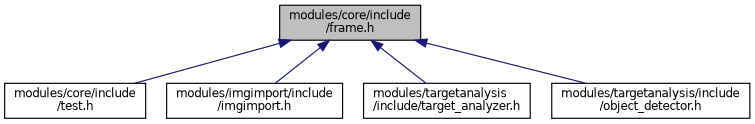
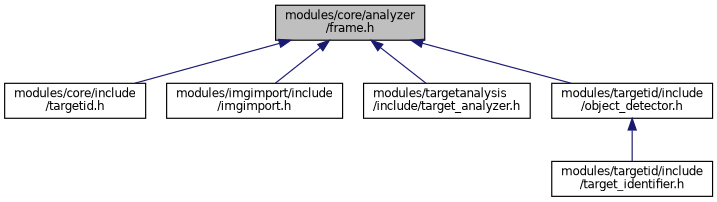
node "modules/core/include /frame.h": label "modules/core/include /frame.h" -> "modules/core/analyzer /frame.h"
node "modules/core/include /test.h": label "modules/core/include /test.h" -> "modules/core/include /targetid.h"
node "modules/targetanalysis/include /object_detector.h": label "modules/targetanalysis/include /object_detector.h" -> "modules/targetid/include /object_detector.h"
node "modules/targetid/include /target_identifier.h": added
